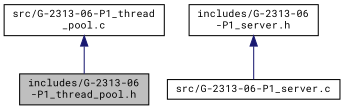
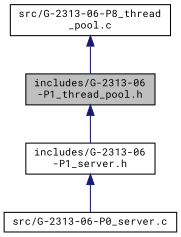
node "src/G-2313-06-P1_thread _pool.c": label "src/G-2313-06-P1_thread _pool.c" -> "src/G-2313-06-P8_thread _pool.c"
node "src/G-2313-06-P1_server.c": label "src/G-2313-06-P1_server.c" -> "src/G-2313-06-P0_server.c"
edge "includes/G-2313-06 -P1_server.h" -> "includes/G-2313-06 -P1_thread_pool.h": added
